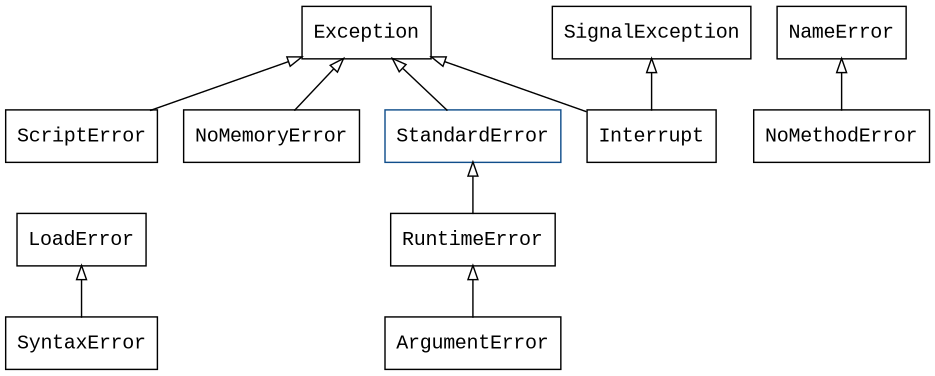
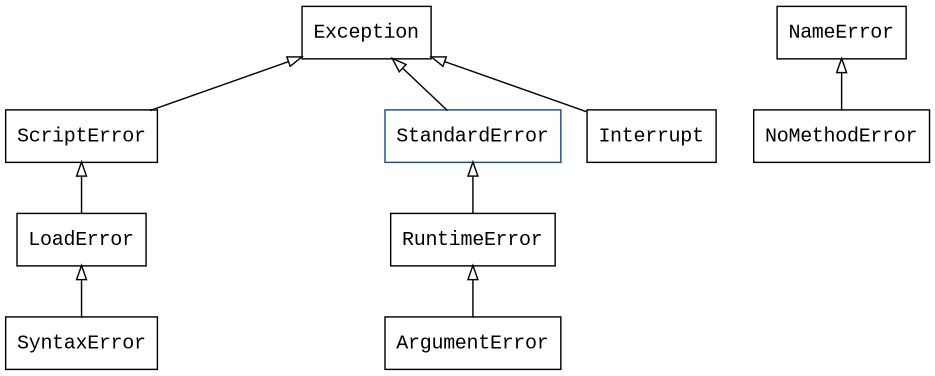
node "SignalException": removed
node "NoMemoryError": removed
edge "LoadError" -> "ScriptError": added
